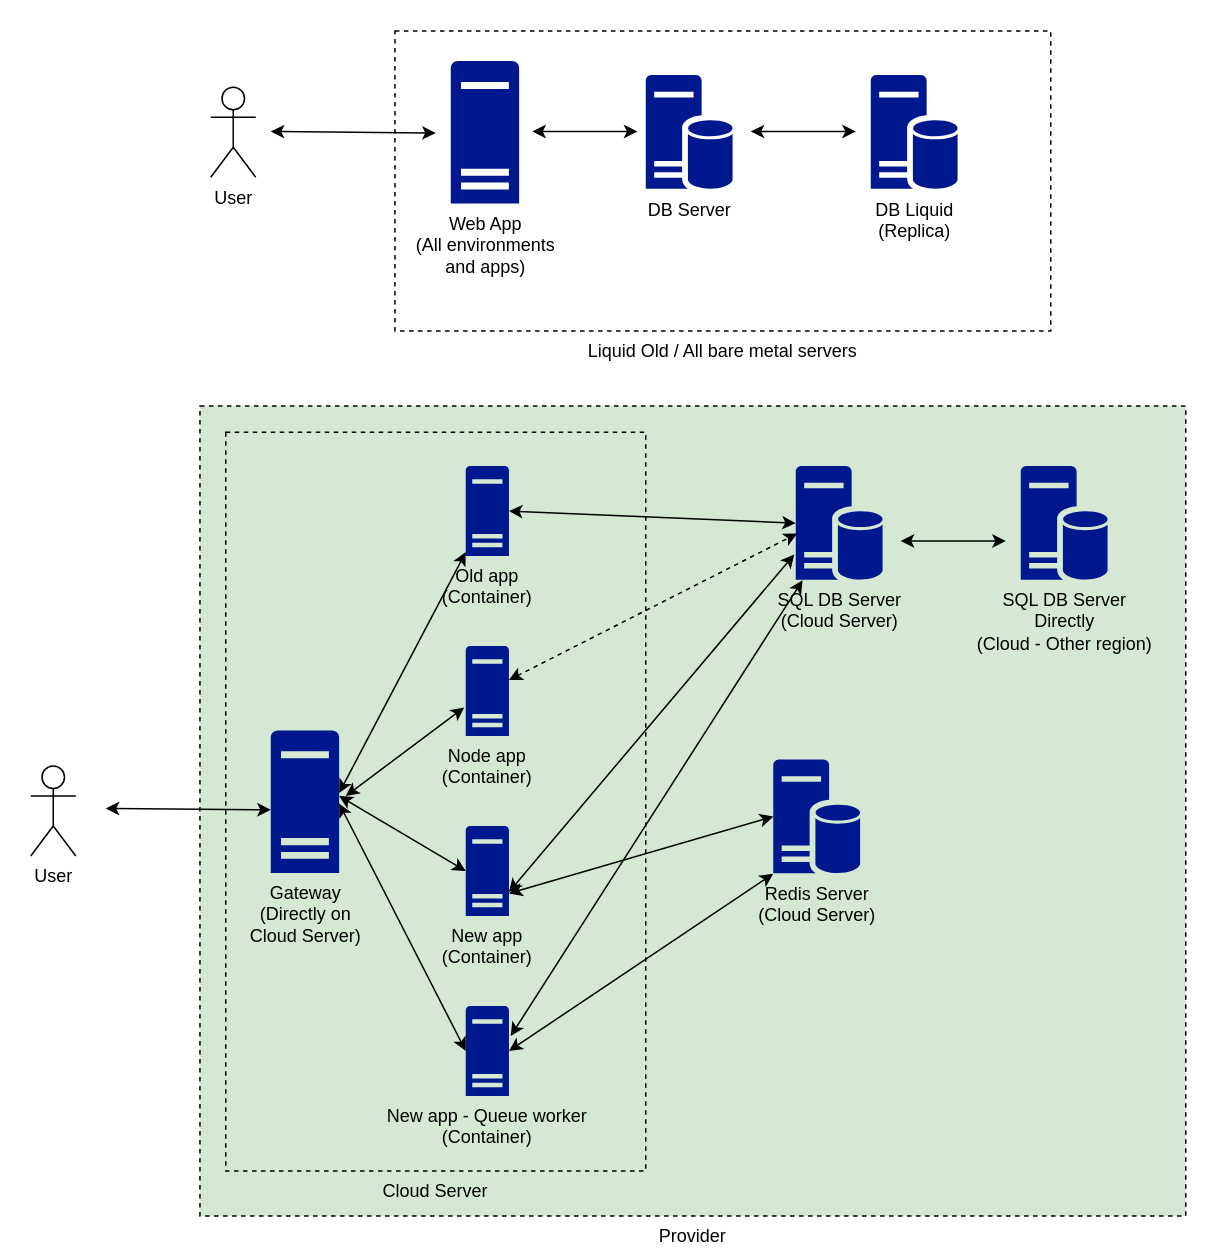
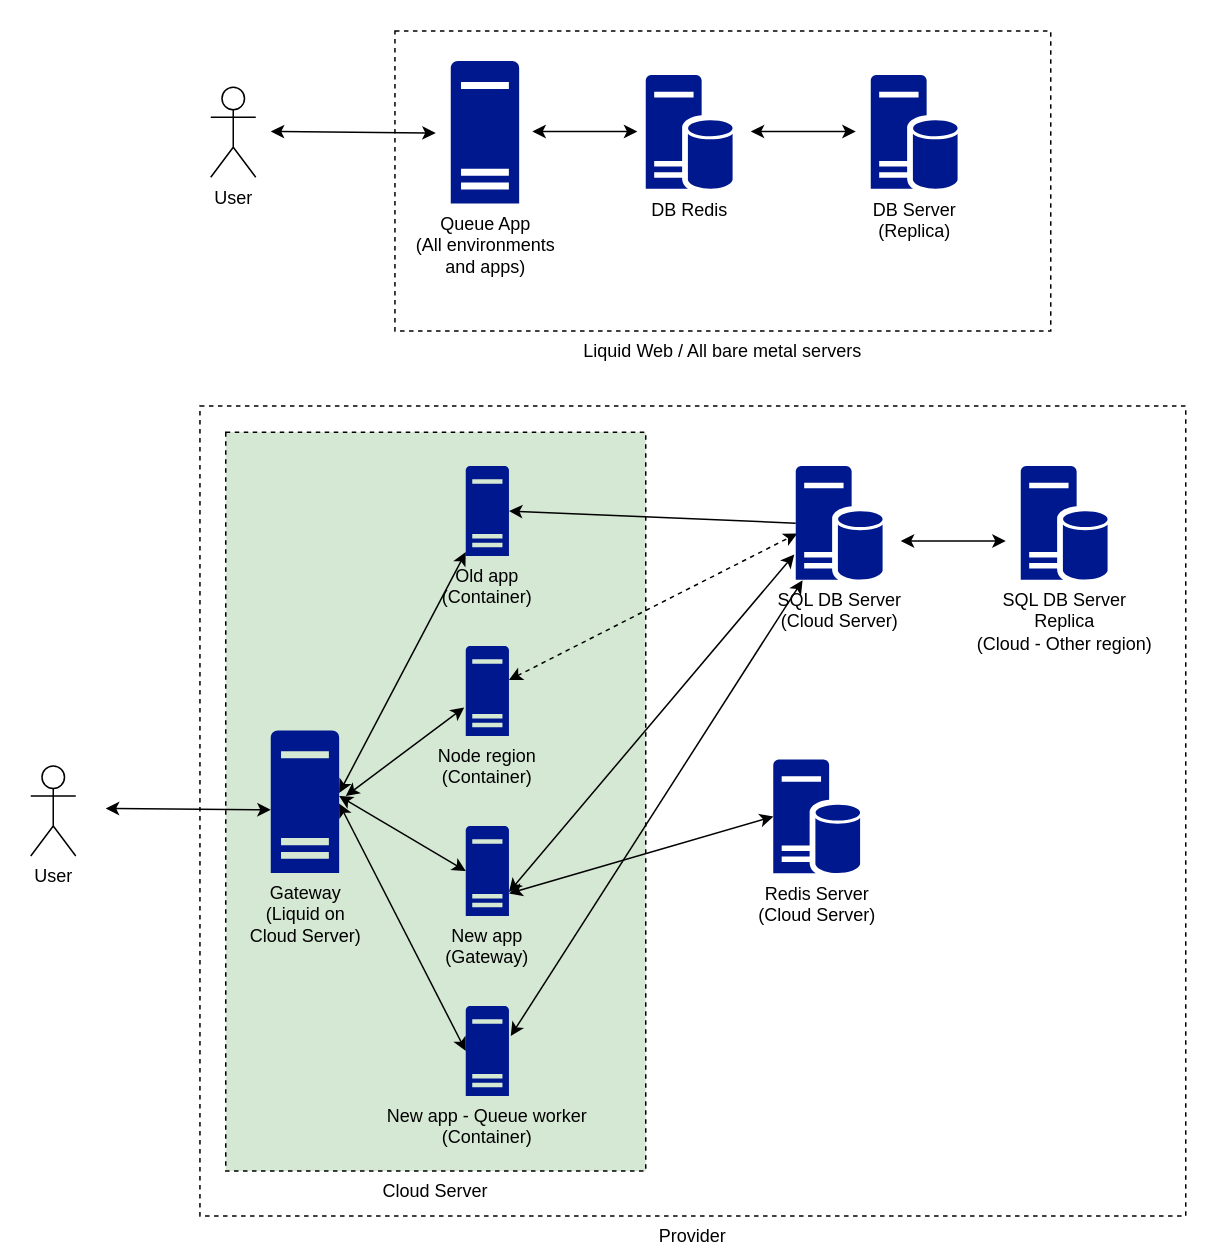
node "DB Server": label "DB Server" -> "DB Redis"
node "DB Liquid (Replica)": label "DB Liquid (Replica)" -> "DB Server (Replica)"
node "Web App (All environments and apps)": label "Web App (All environments and apps)" -> "Queue App (All environments and apps)"
node "Liquid Old / All bare metal servers": label "Liquid Old / All bare metal servers" -> "Liquid Web / All bare metal servers"
edge "Old app (Container)" -- "SQL DB Server (Cloud Server)": arrowhead classic -> none
node "SQL DB Server Directly (Cloud - Other region)": label "SQL DB Server Directly (Cloud - Other region)" -> "SQL DB Server Replica (Cloud - Other region)"
node "Node app (Container)": label "Node app (Container)" -> "Node region (Container)"
node "Provider": fillcolor #d5e8d4 -> #ffffff
node "Gateway (Directly on Cloud Server)": label "Gateway (Directly on Cloud Server)" -> "Gateway (Liquid on Cloud Server)"
node "New app (Container)": label "New app (Container)" -> "New app (Gateway)"
edge "Redis Server (Cloud Server)" -- "New app - Queue worker (Container)": removed
